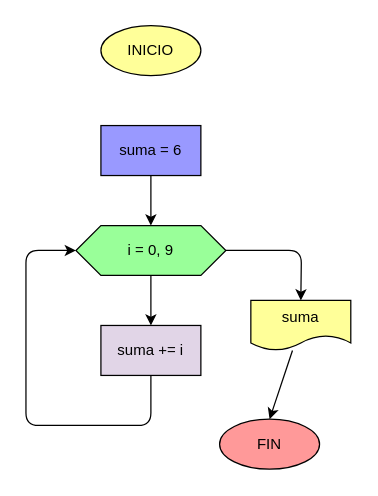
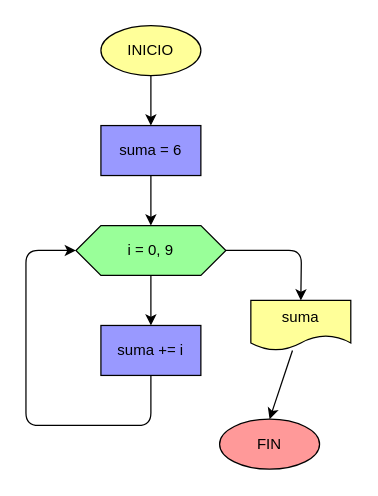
edge "INICIO" -> "suma = 6": added
node "suma += i": fillcolor #e1d5e7 -> #9999ff
